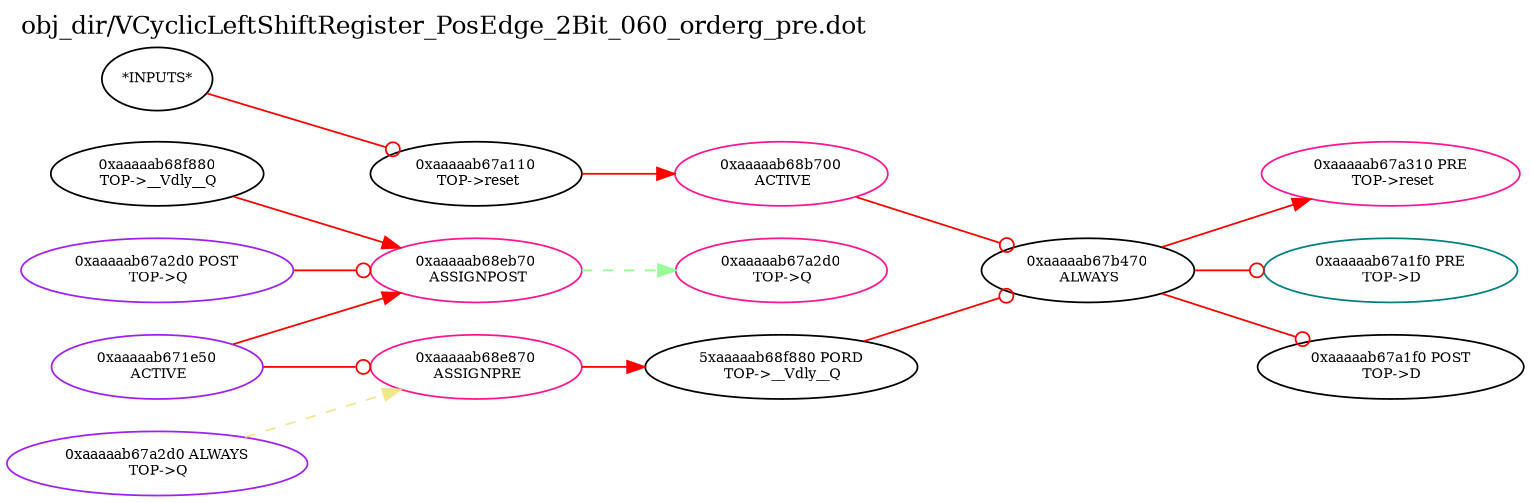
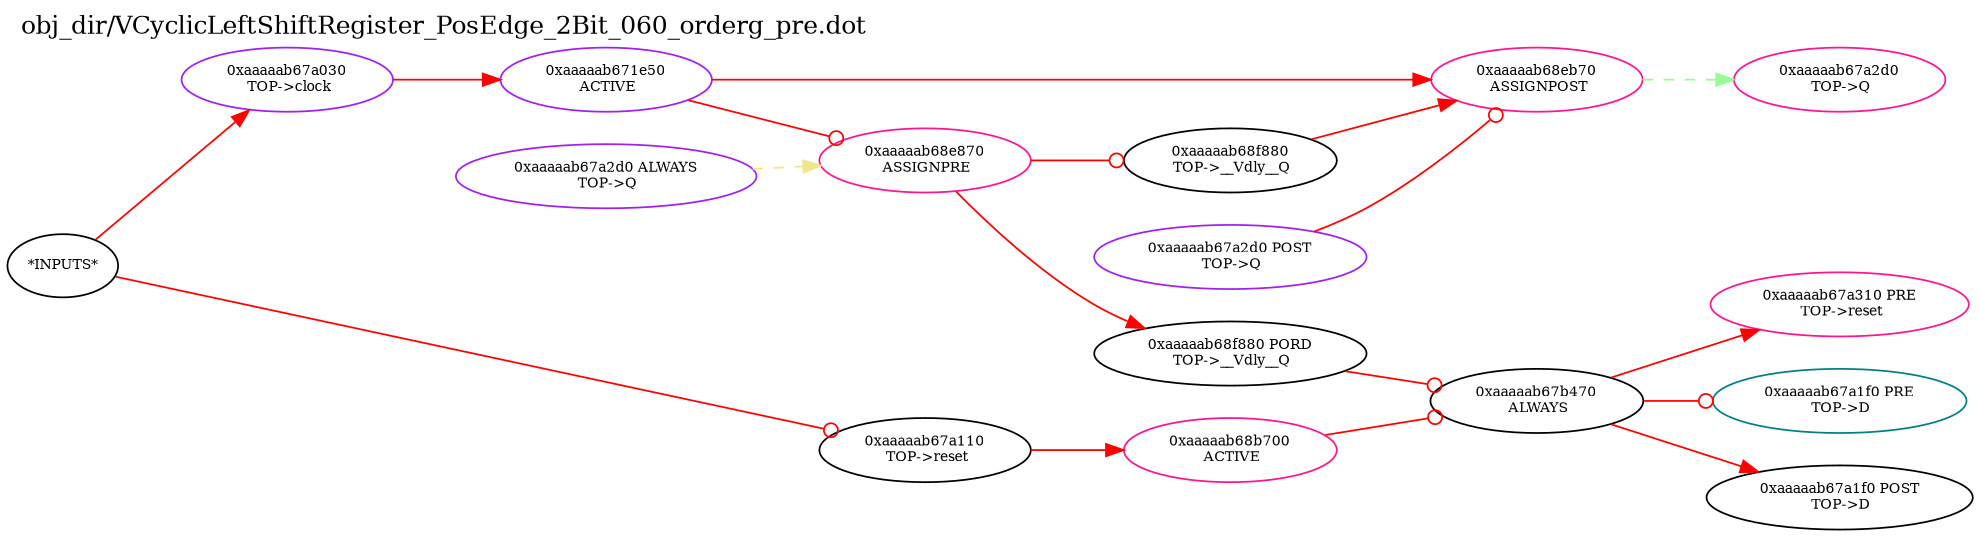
node "0xaaaaab67a030 TOP->clock": added
edge "0xaaaaab68e870 ASSIGNPRE" -> "0xaaaaab68f880 TOP->__Vdly__Q": added
edge "0xaaaaab67b470 ALWAYS" -> "0xaaaaab67a1f0 POST TOP->D": arrowhead odot -> normal
node "5xaaaaab68f880 PORD TOP->__Vdly__Q": label "5xaaaaab68f880 PORD TOP->__Vdly__Q" -> "0xaaaaab68f880 PORD TOP->__Vdly__Q"
